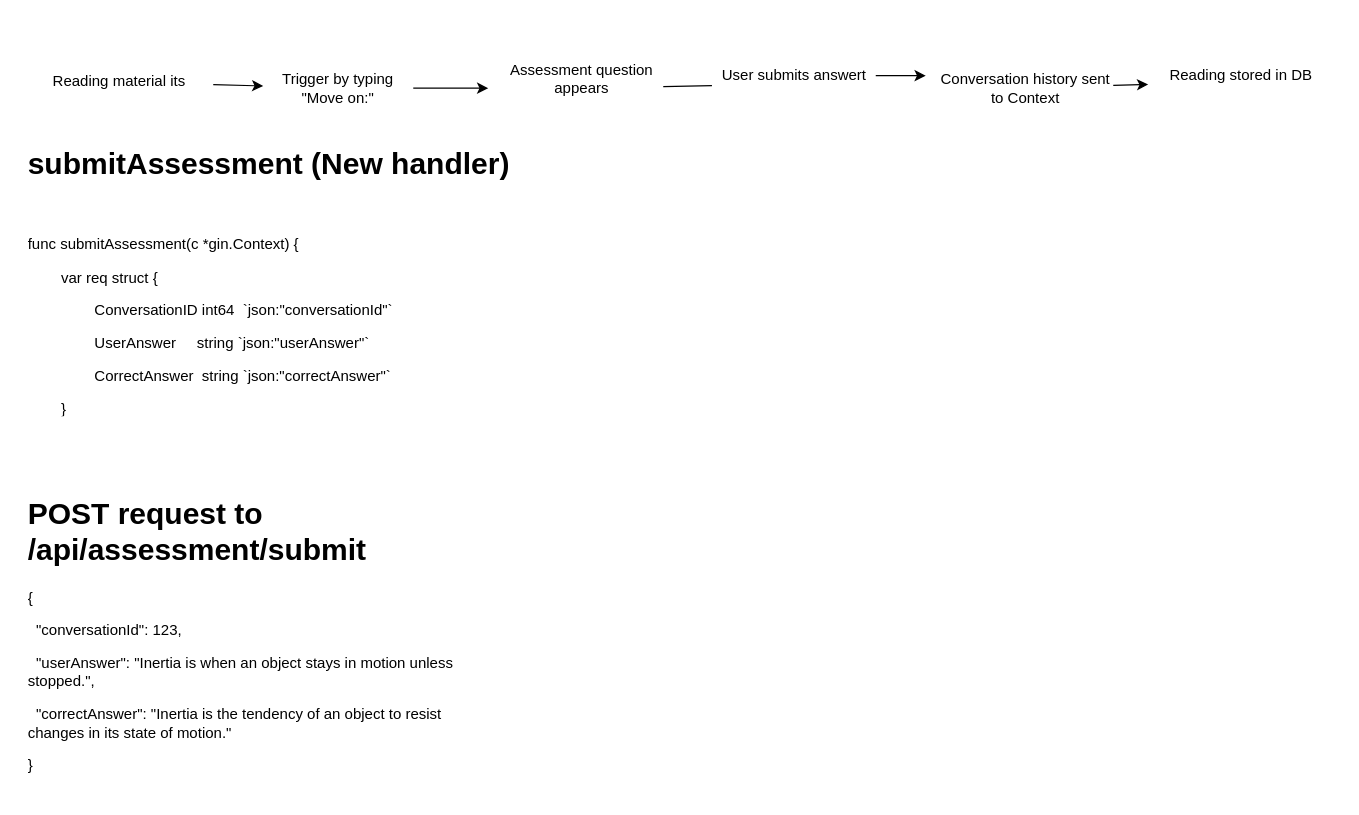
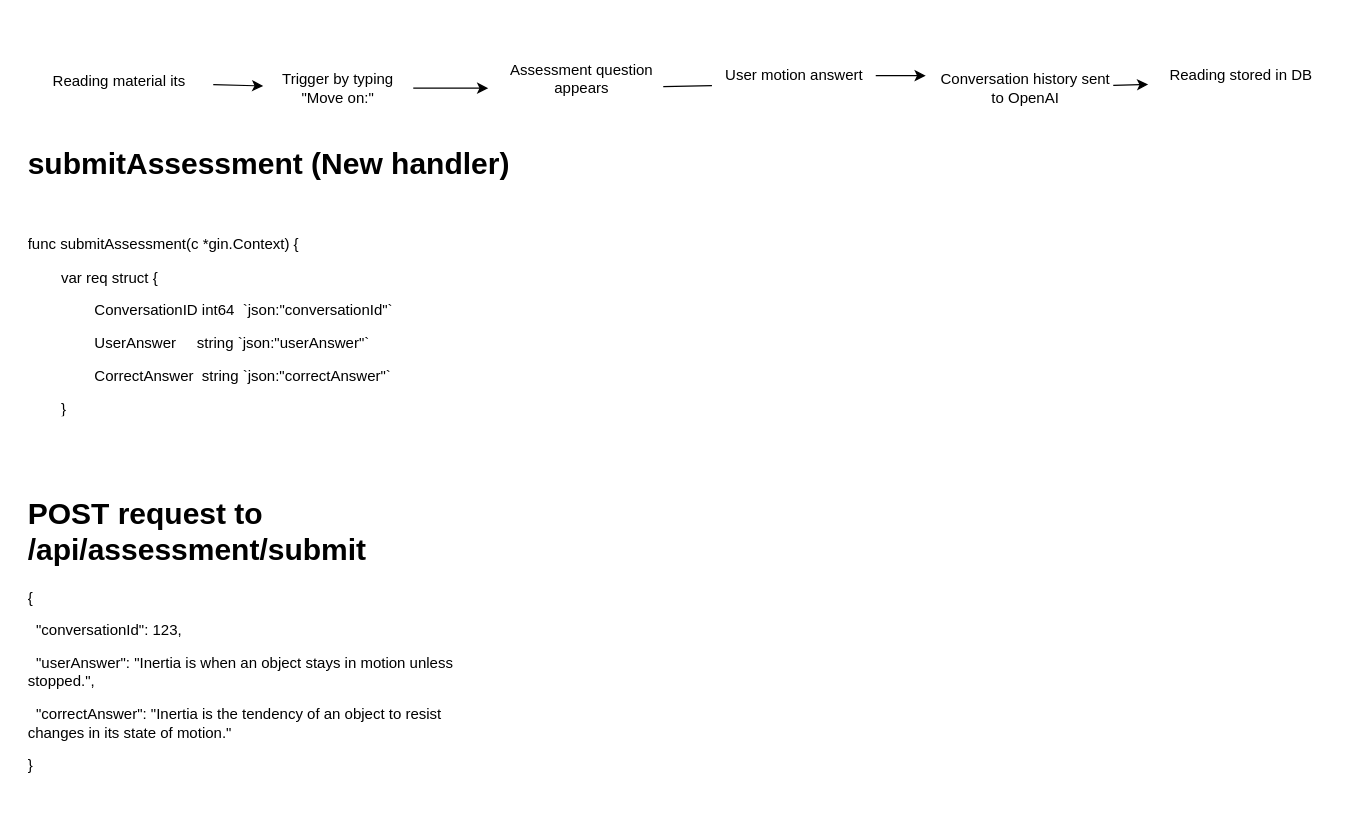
node "User submits answert": label "User submits answert" -> "User motion answert"
node "Conversation history sent to Context": label "Conversation history sent to Context" -> "Conversation history sent to OpenAI"
